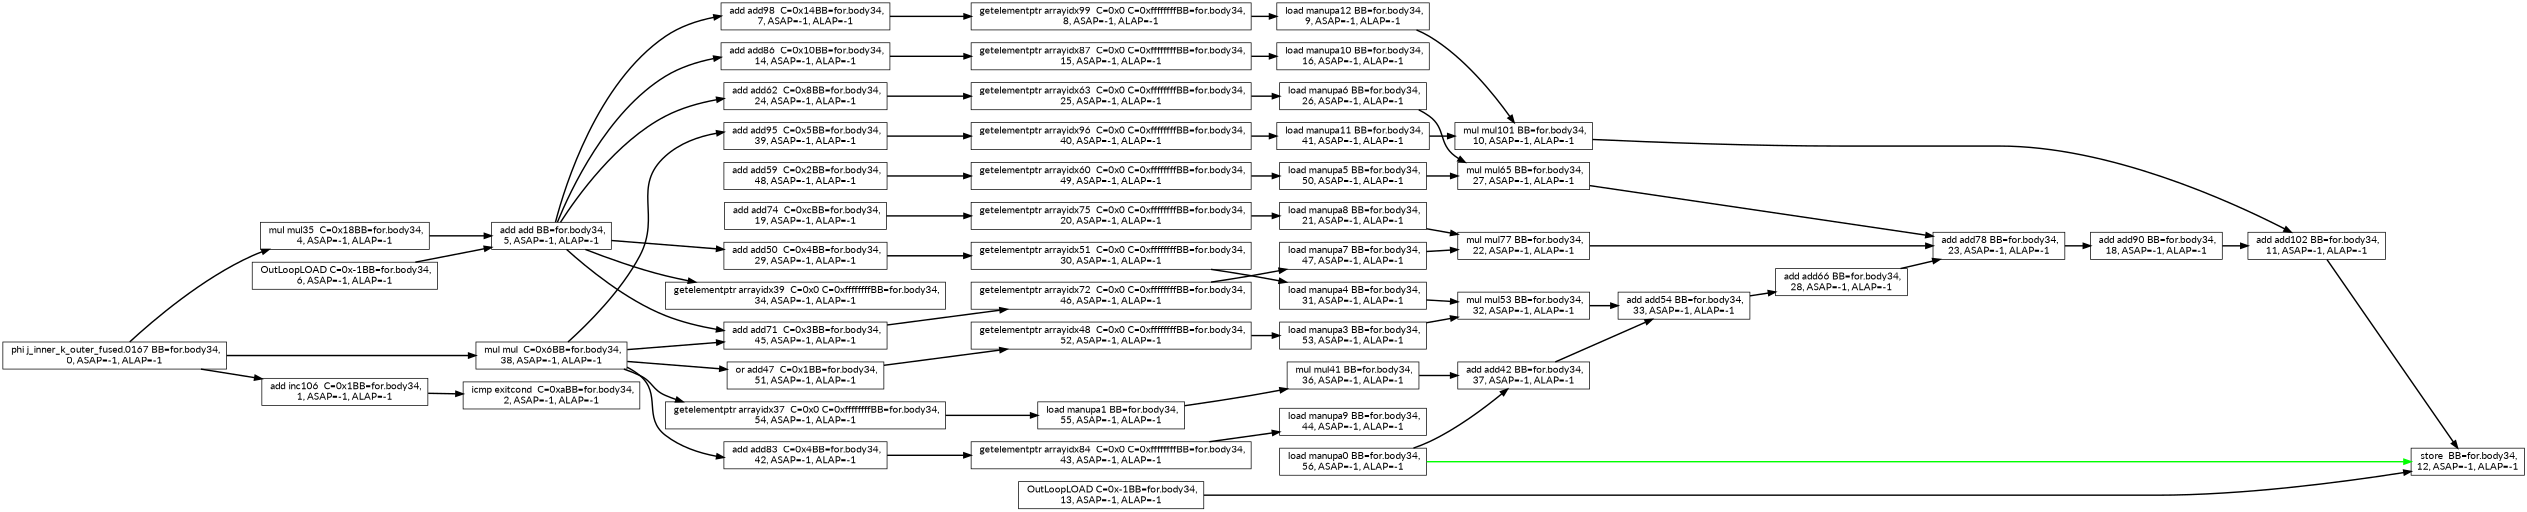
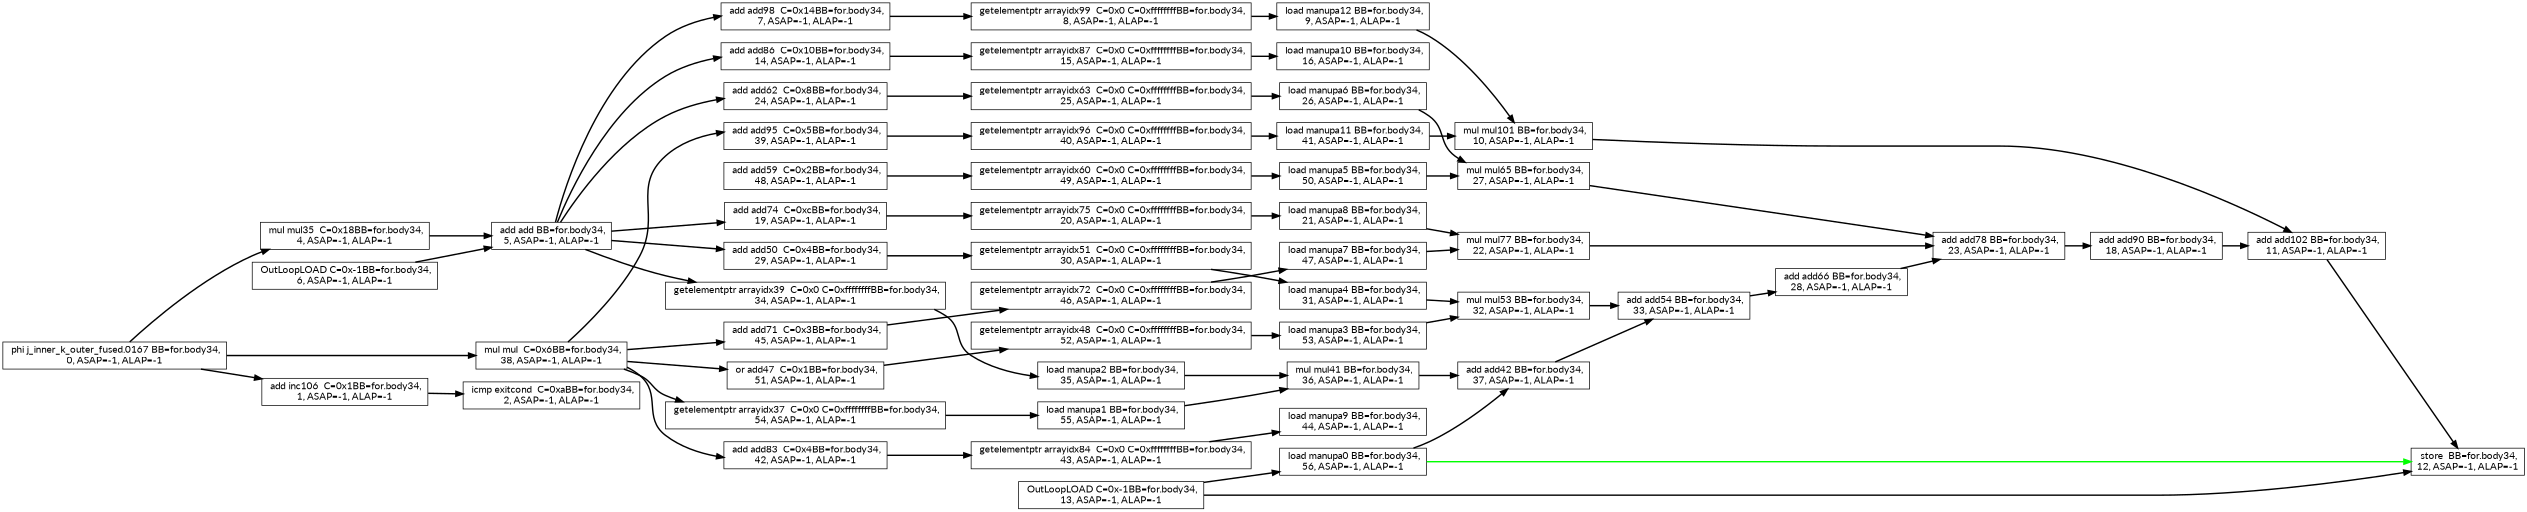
edge "add add BB=for.body34, 5, ASAP=-1, ALAP=-1" -> "add add71  C=0x3BB=for.body34, 45, ASAP=-1, ALAP=-1": now "add add BB=for.body34, 5, ASAP=-1, ALAP=-1" -> "add add74  C=0xcBB=for.body34, 19, ASAP=-1, ALAP=-1"
node "load manupa2 BB=for.body34, 35, ASAP=-1, ALAP=-1": added
edge "OutLoopLOAD C=0x-1BB=for.body34, 13, ASAP=-1, ALAP=-1" -> "load manupa0 BB=for.body34, 56, ASAP=-1, ALAP=-1": added
